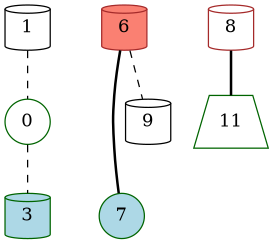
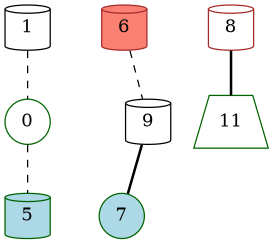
edge "6" -- "7": now "9" -- "7"
node "3": label "3" -> "5"
